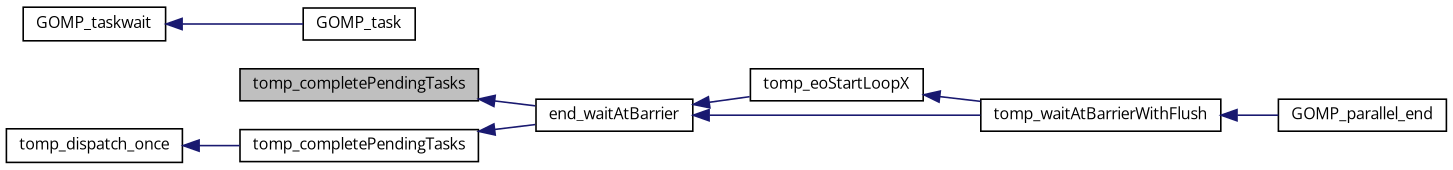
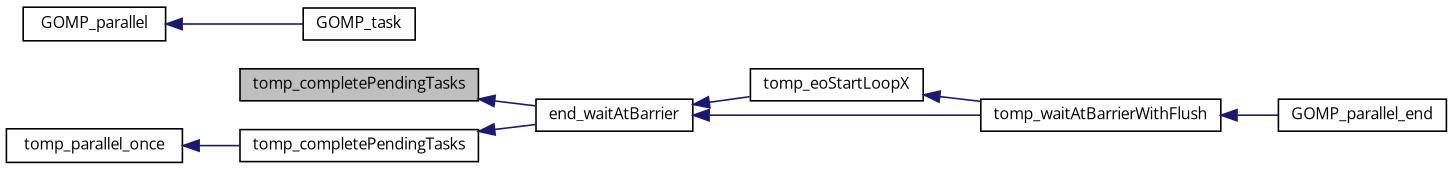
node "GOMP_taskwait": label "GOMP_taskwait" -> "GOMP_parallel"
node "tomp_dispatch_once": label "tomp_dispatch_once" -> "tomp_parallel_once"
